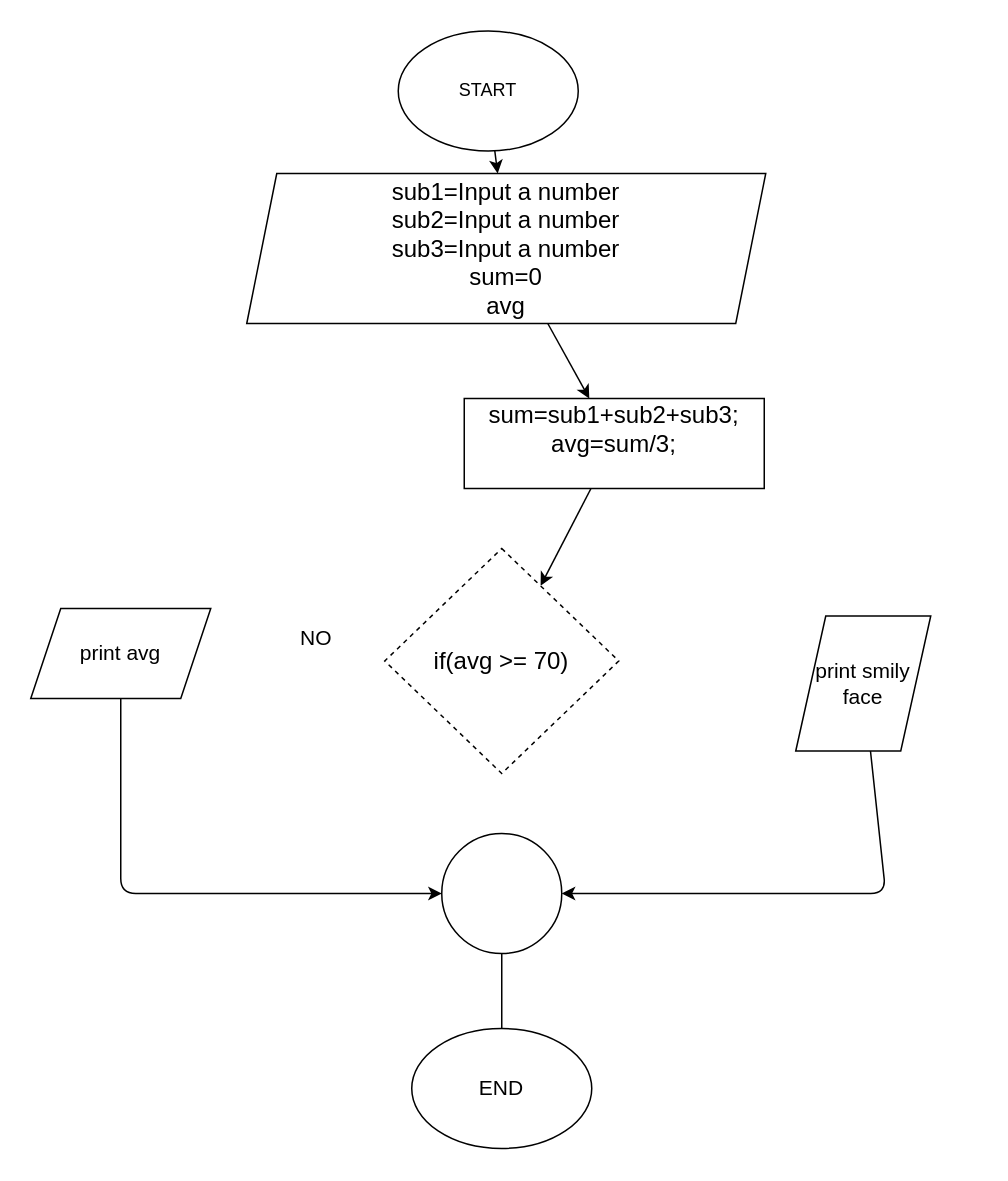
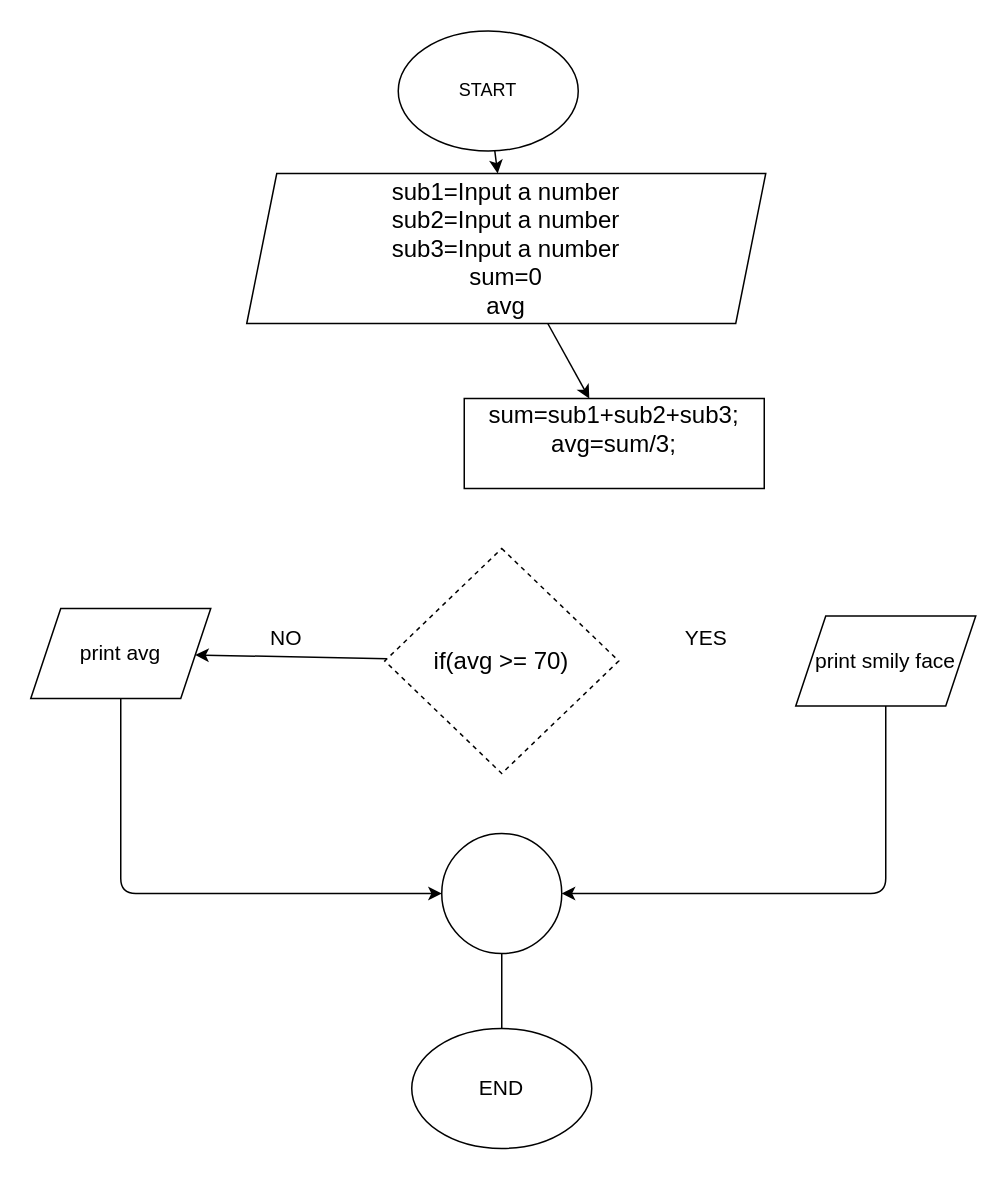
edge "sum=sub1+sub2+sub3; avg=sum/3;" -> "if(avg >= 70)": removed
node "NO": moved (316, 638) -> (286, 638)
node "YES": added
edge "if(avg >= 70)" -> "print avg": added
node "print smily face": size 135x135 -> 180x90
